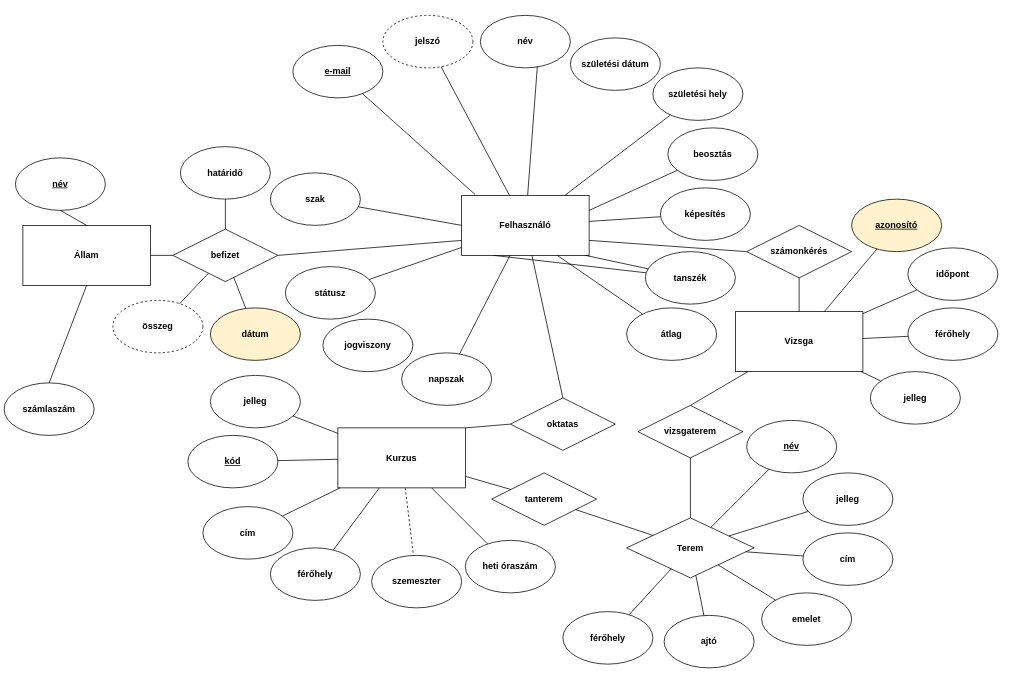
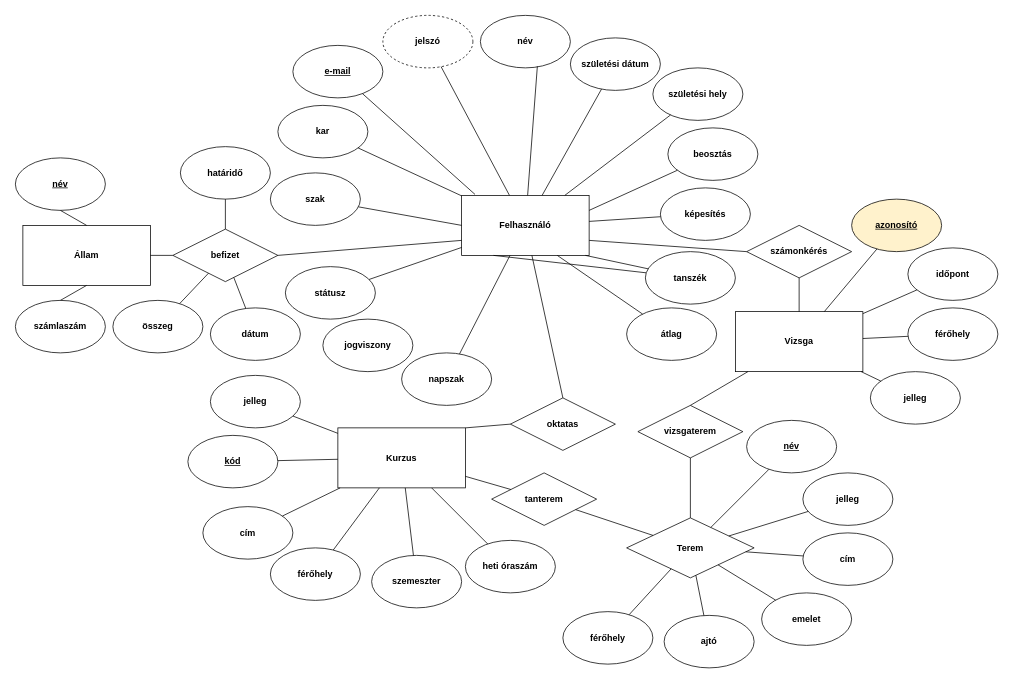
node "kar": added
edge "születési dátum" -- "Felhasználó": added
edge "kar" -- "Felhasználó": added
node "összeg": style dashed -> solid
node "dátum": fillcolor #fff2cc -> #ffffff
node "számlaszám": moved (49, 409) -> (60, 327)
edge "Kurzus" -- "szemeszter": style dashed -> solid
